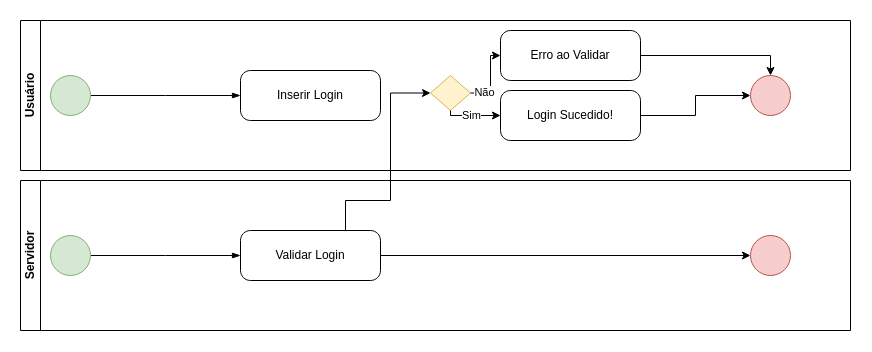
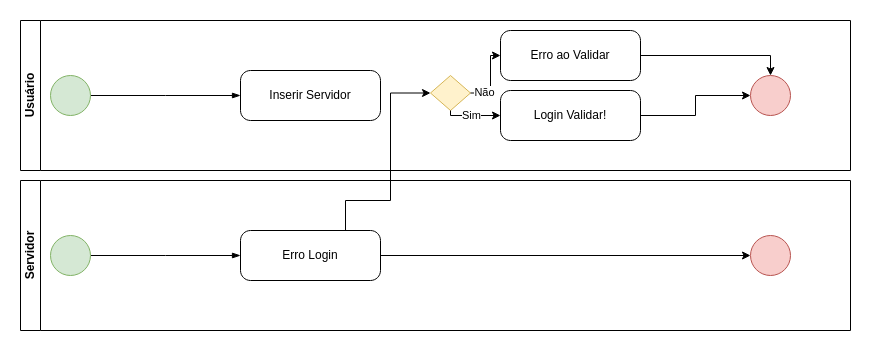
node "Inserir Login": label "Inserir Login" -> "Inserir Servidor"
node "Login Sucedido!": label "Login Sucedido!" -> "Login Validar!"
node "Validar Login": label "Validar Login" -> "Erro Login"
